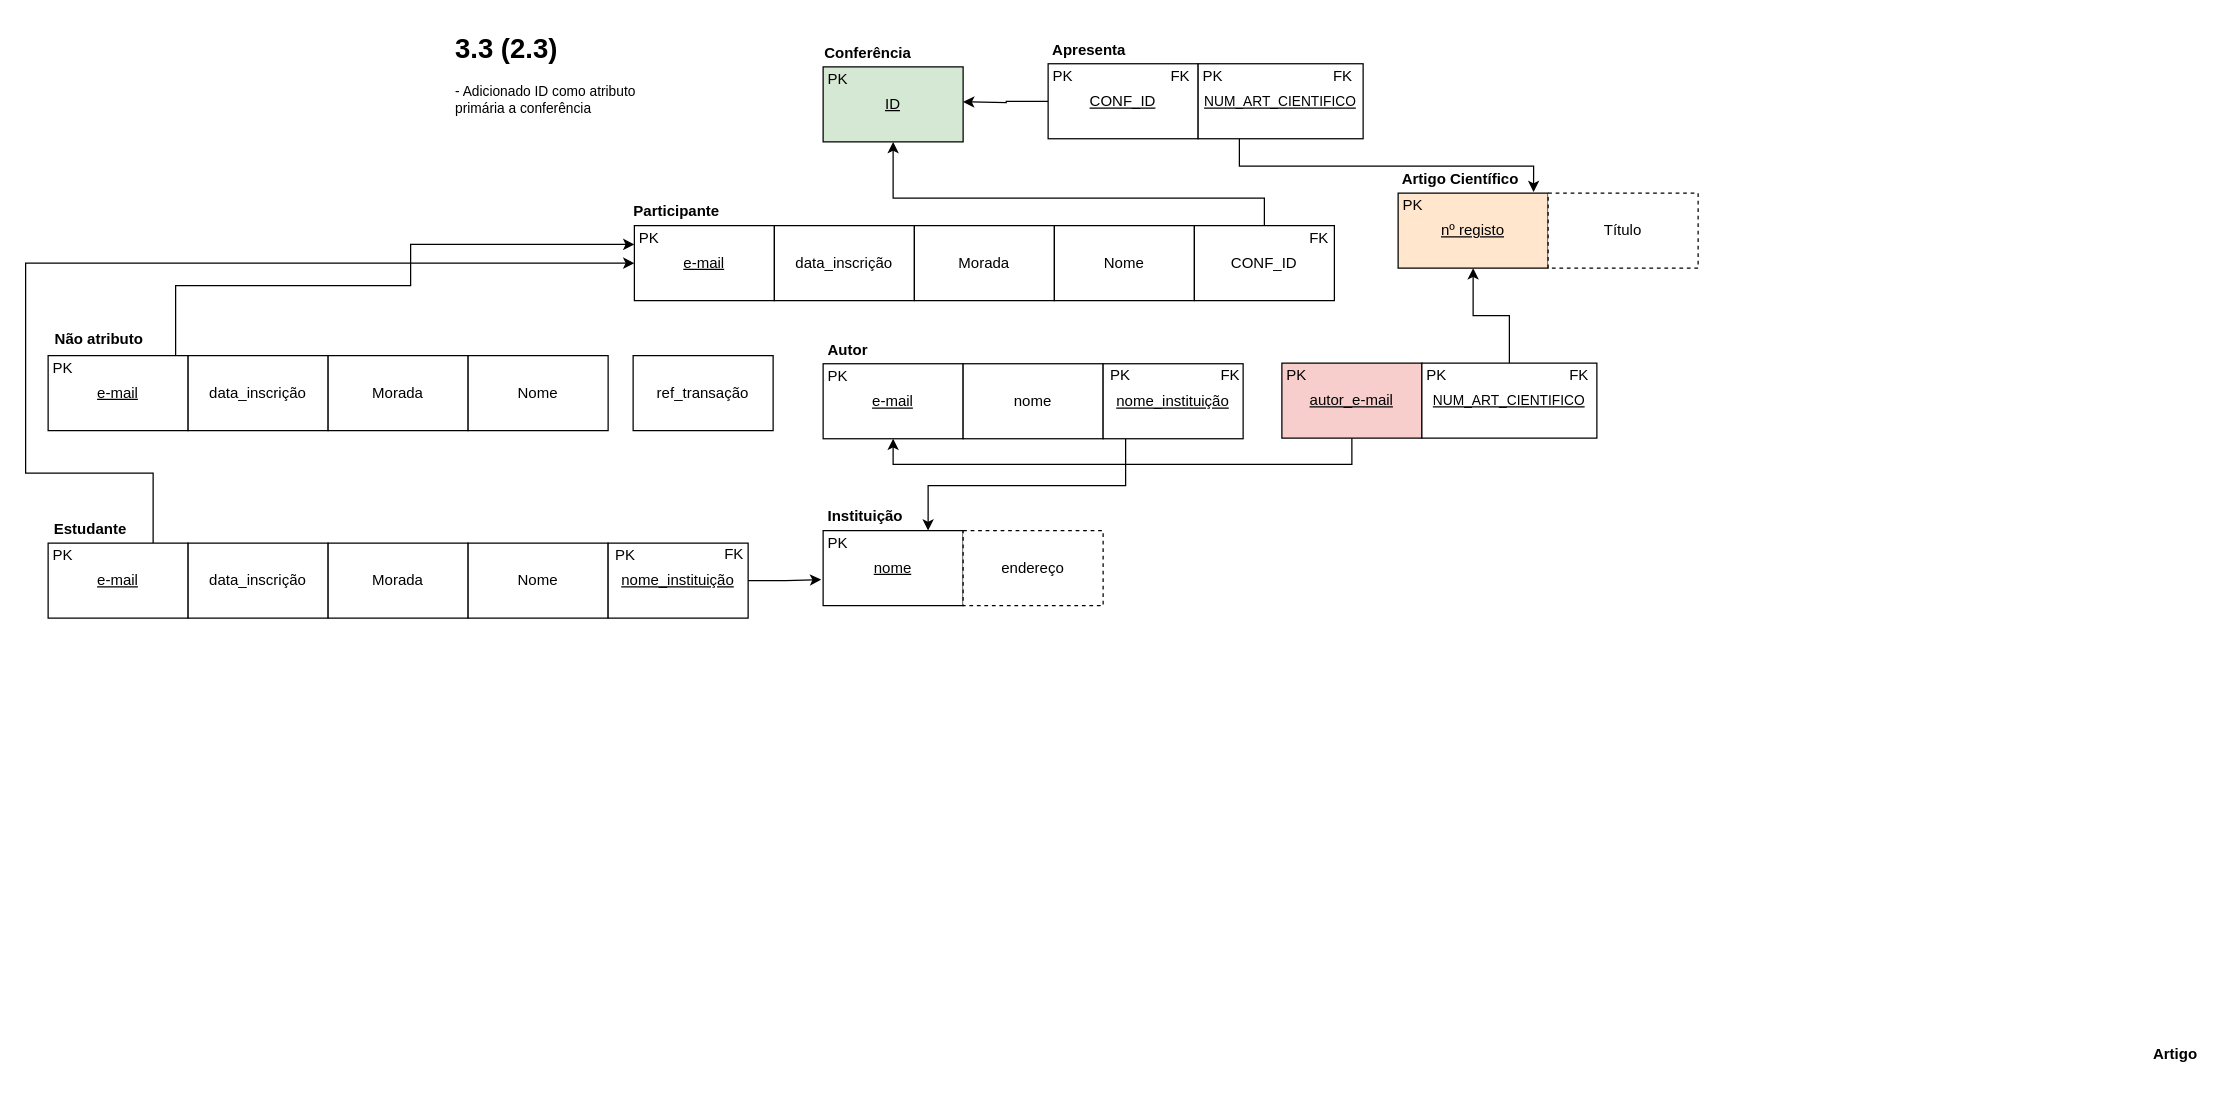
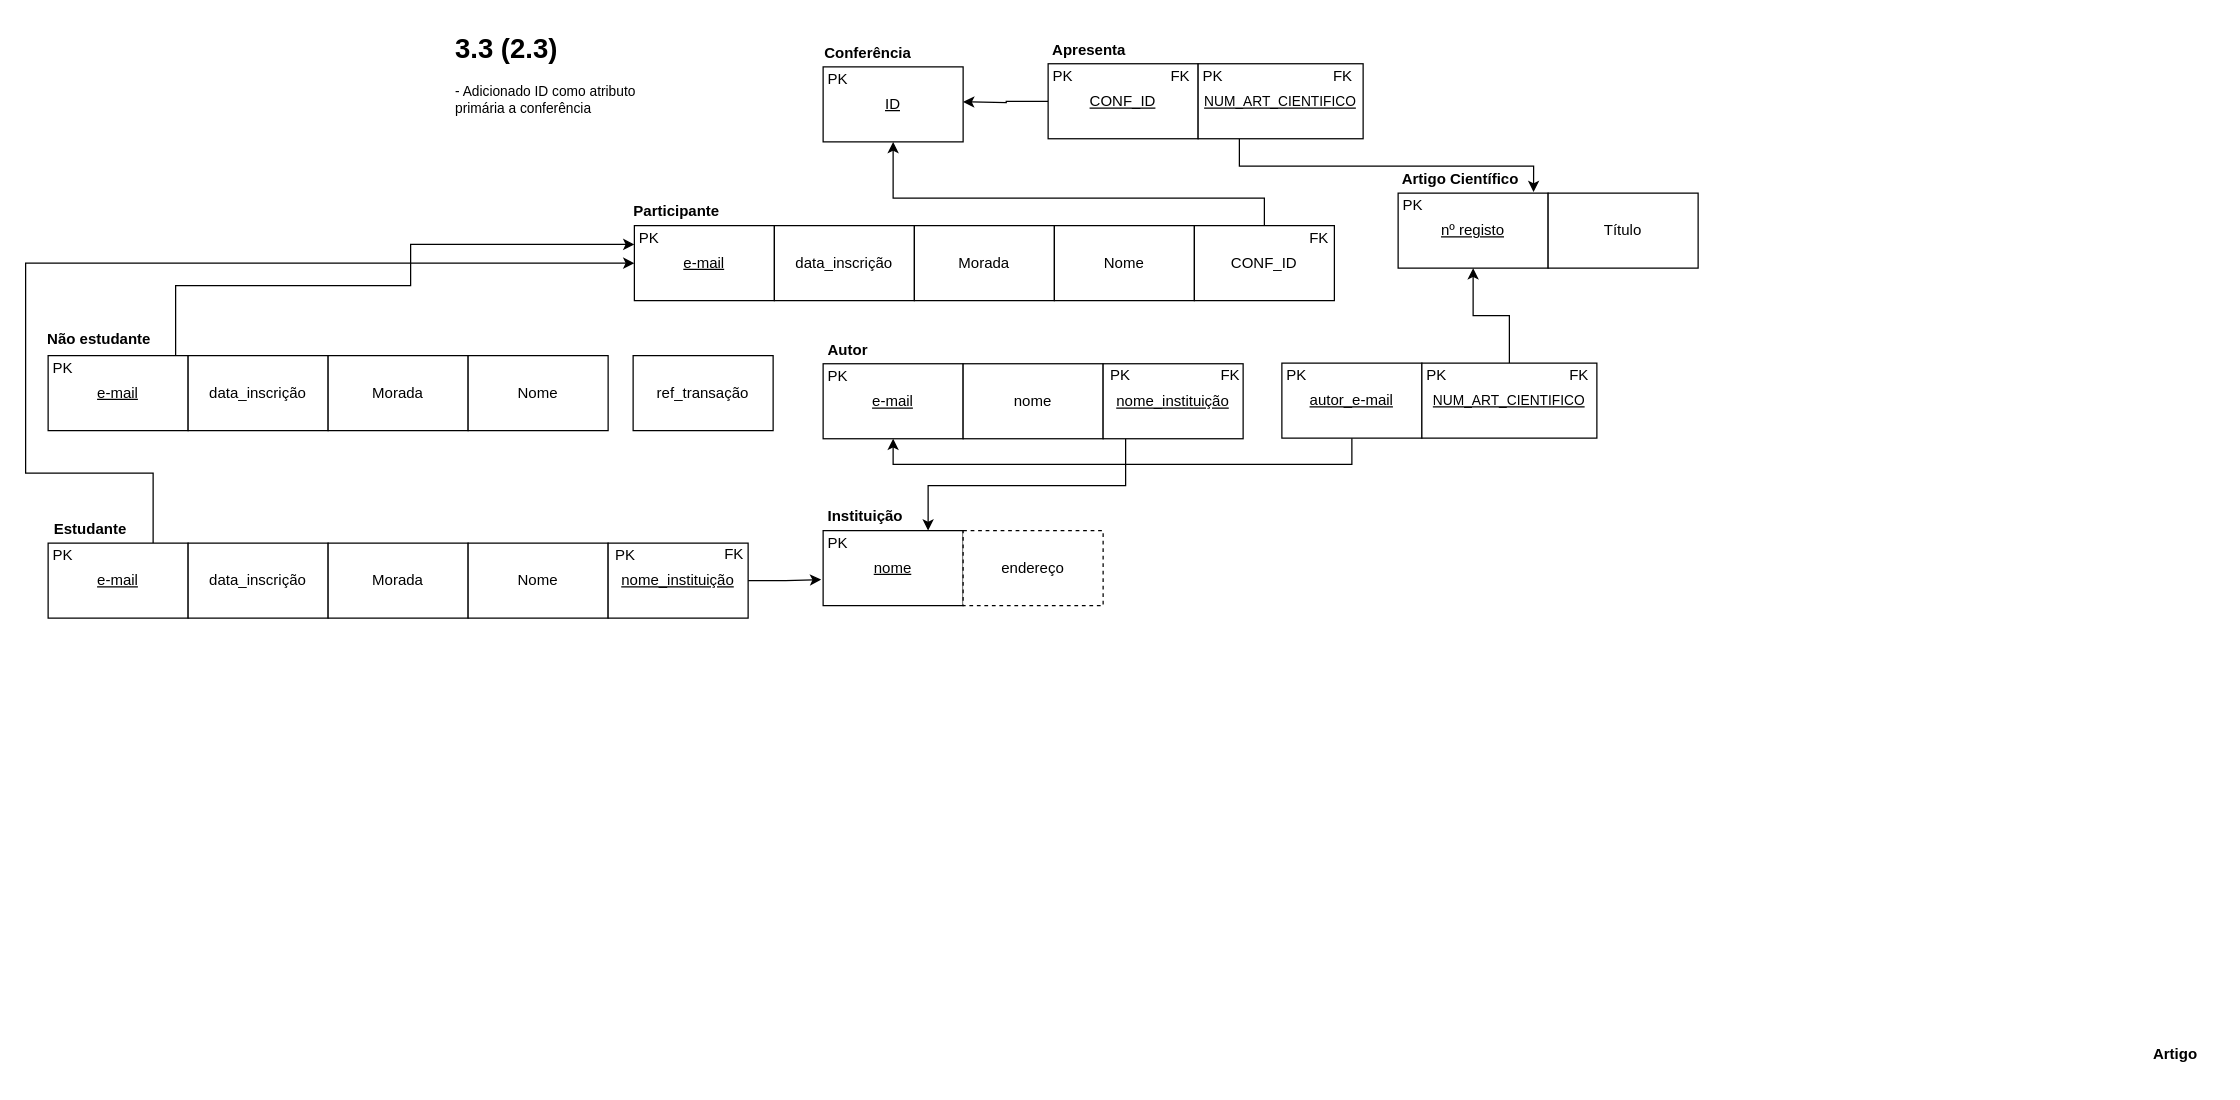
node "ID": fillcolor #d5e8d4 -> #ffffff
node "nº registo": fillcolor #ffe6cc -> #ffffff
node "Título": style dashed -> solid
node "Não atributo": label "Não atributo" -> "Não estudante"
node "autor_e-mail": fillcolor #f8cecc -> #ffffff
